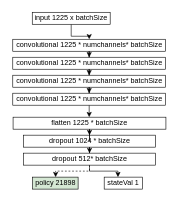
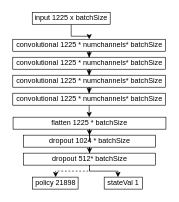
node "policy 21898": fillcolor #d5e8d4 -> #ffffff
